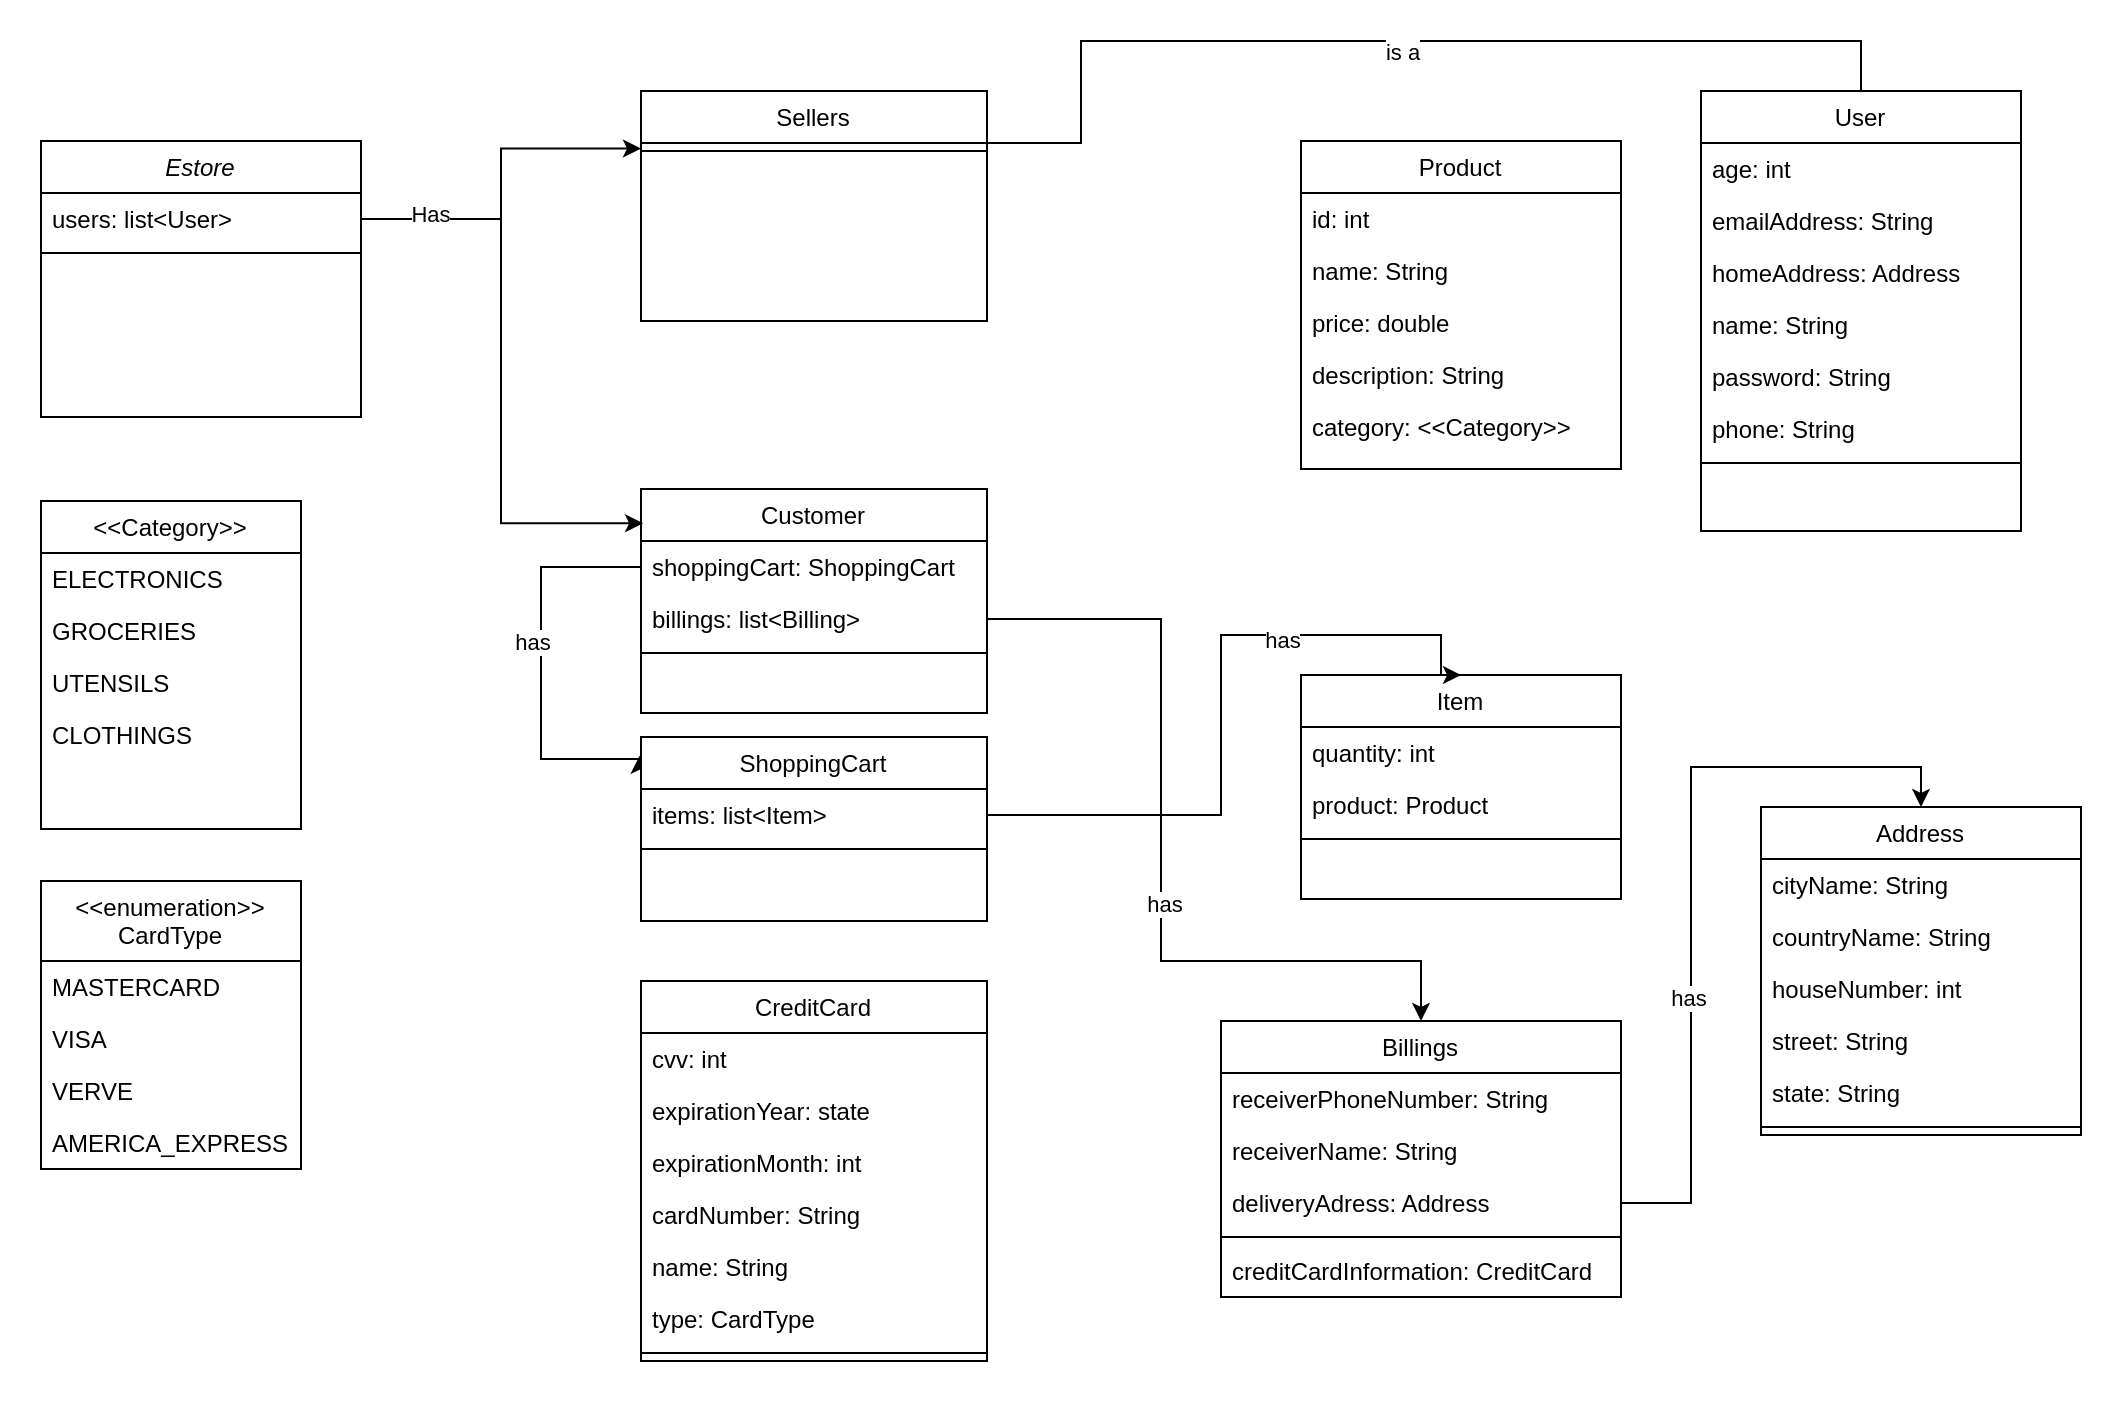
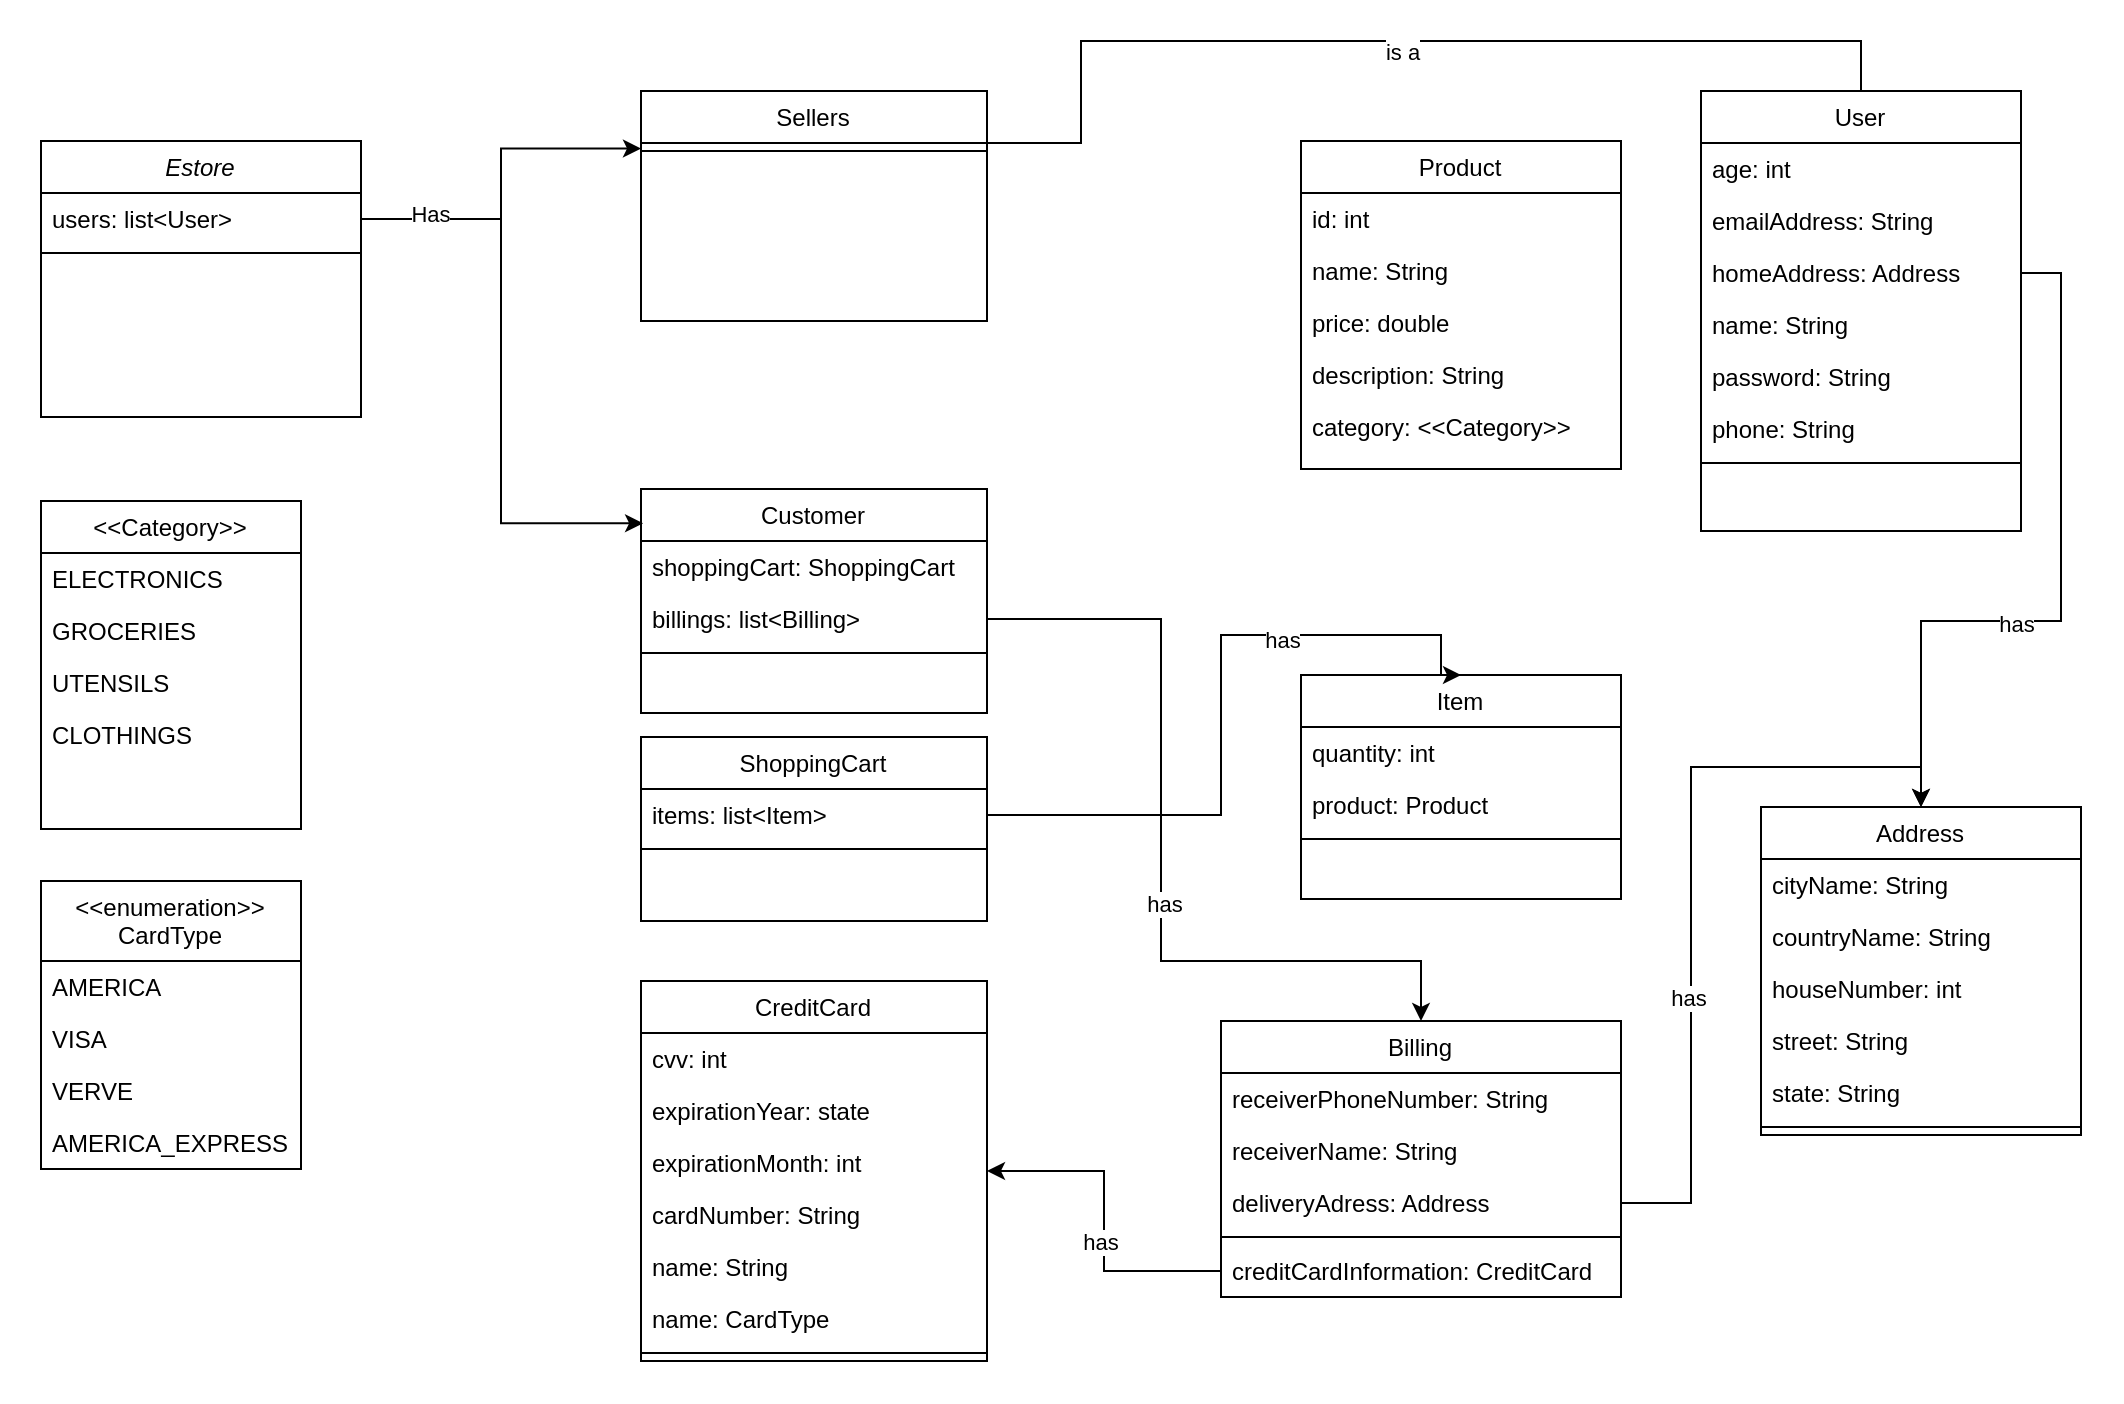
edge "homeAddress: Address" -> "Address": added, label "has"
edge "shoppingCart: ShoppingCart" -> "ShoppingCart": removed, label "has"
node "MASTERCARD": label "MASTERCARD" -> "AMERICA"
node "Billings": label "Billings" -> "Billing"
edge "creditCardInformation: CreditCard" -> "CreditCard": added, label "has"
node "type: CardType": label "type: CardType" -> "name: CardType"
